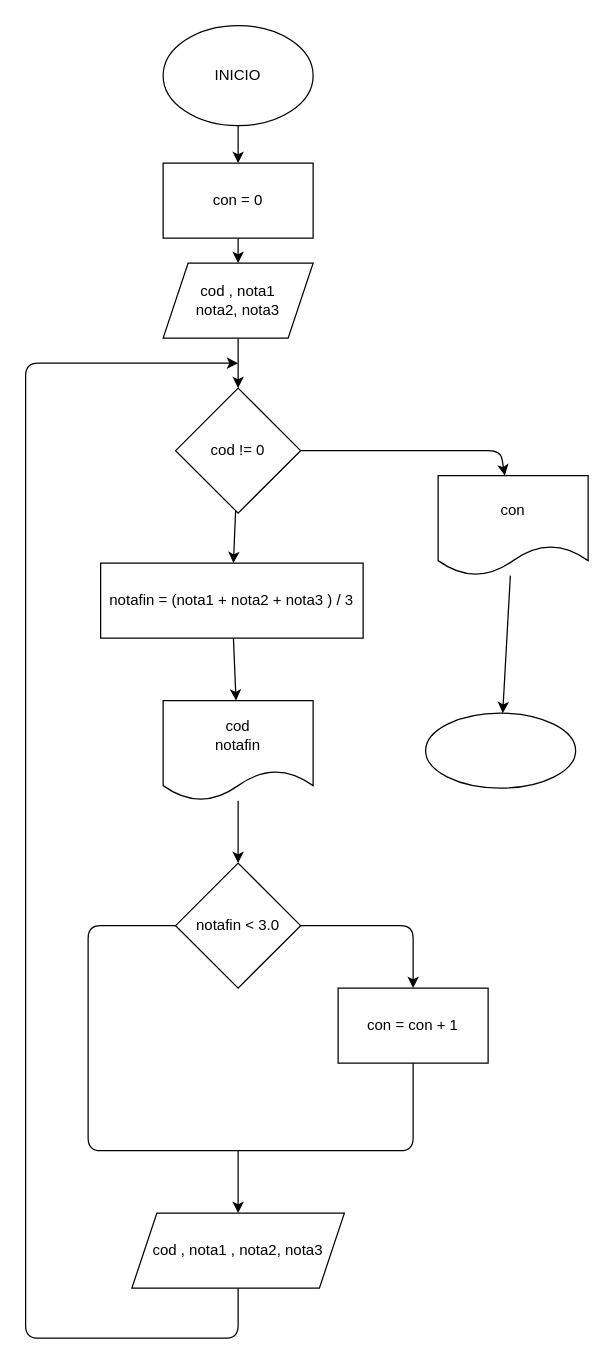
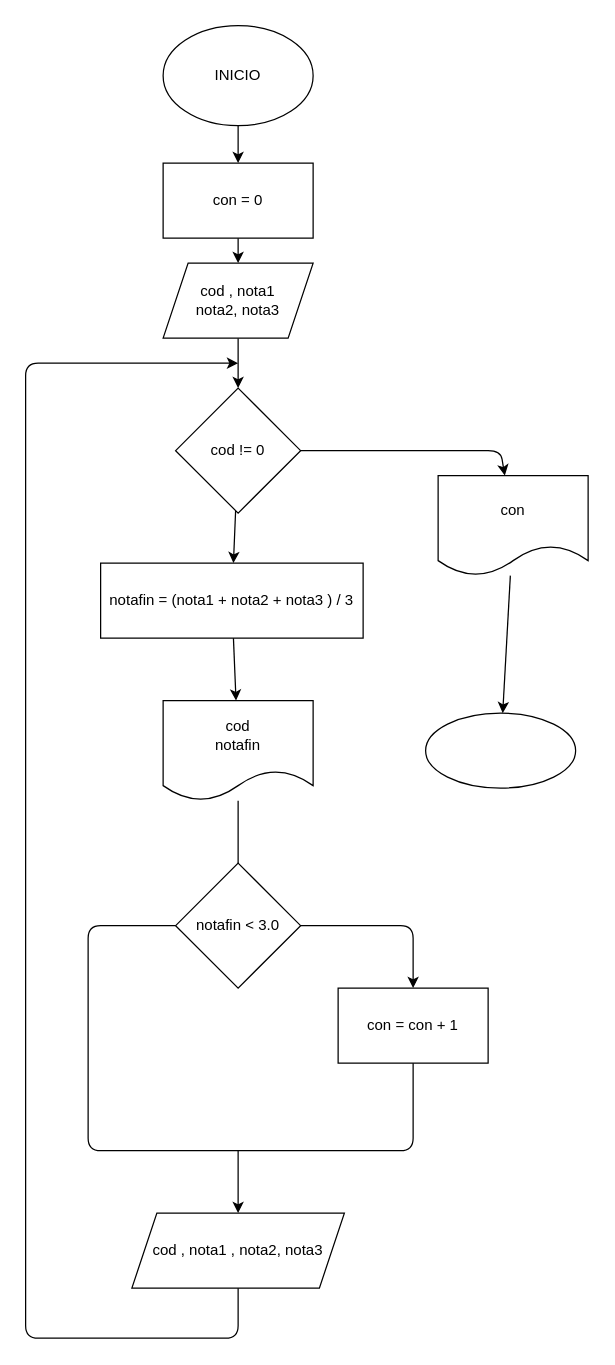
edge "cod notafin" -> "notafin < 3.0": arrowhead classic -> none
